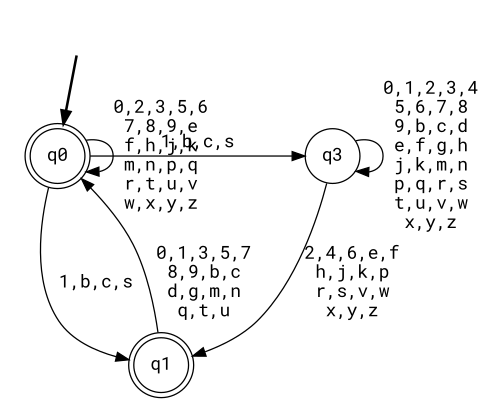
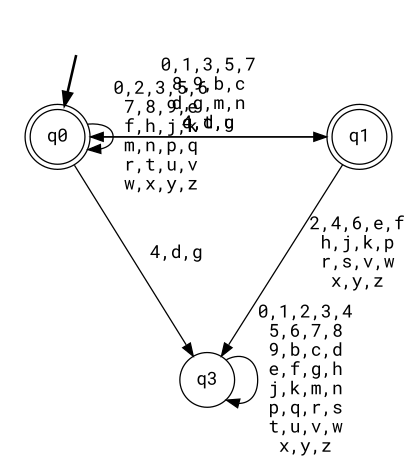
edge "q0" -> "q3": label "1,b,c,s" -> "4,d,g"
edge "q0" -> "q1": label "1,b,c,s" -> "4,d,g"
edge "q3" -> "q1": reversed
